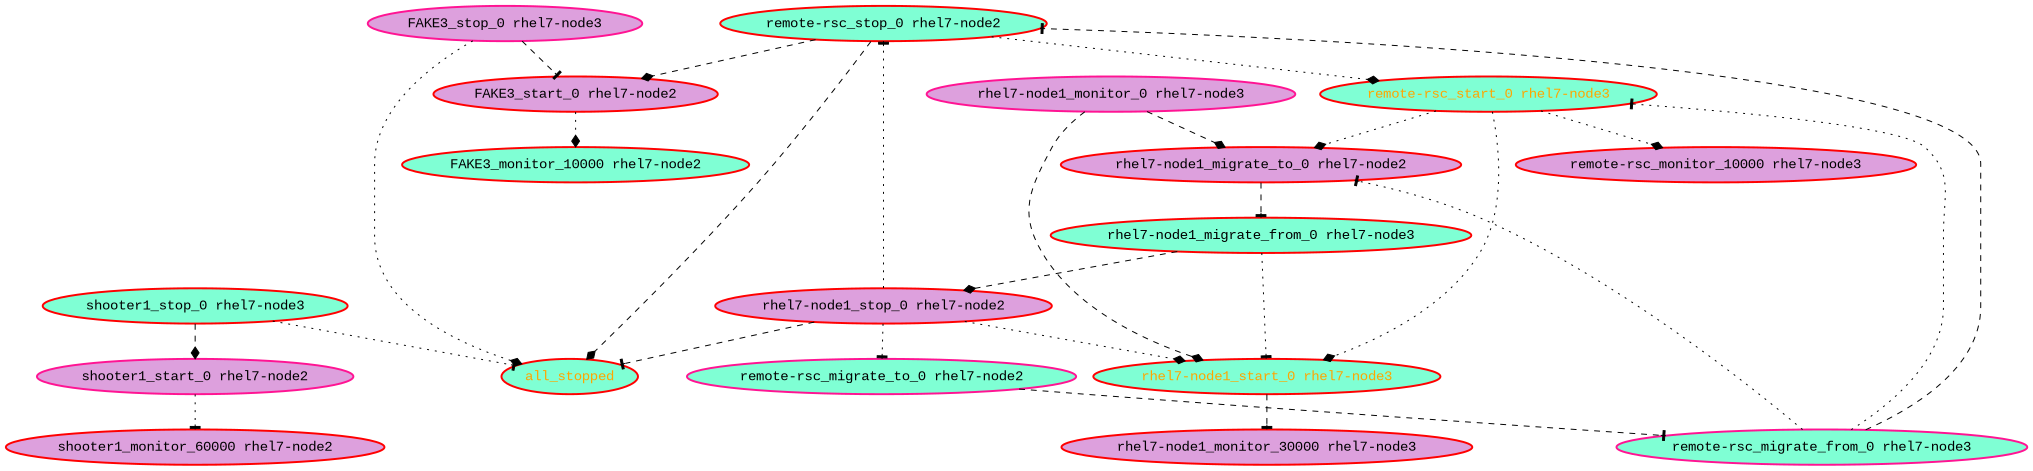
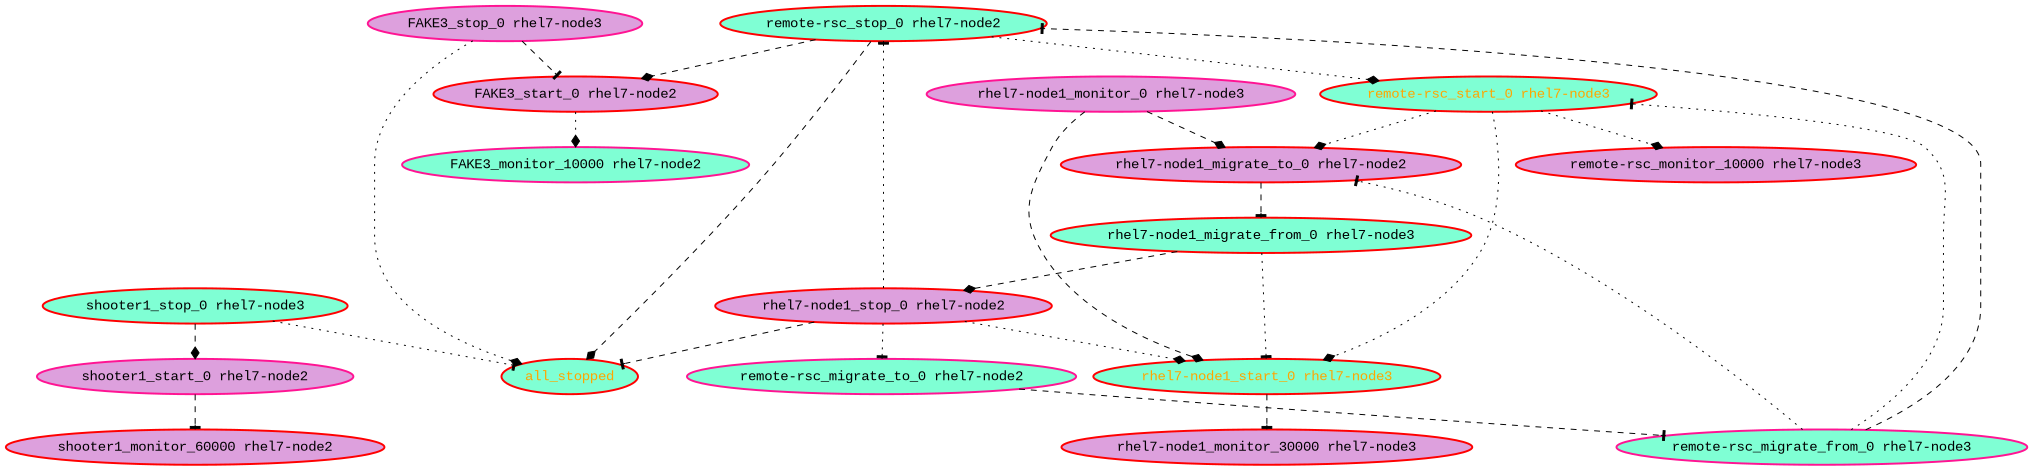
node "FAKE3_monitor_10000 rhel7-node2": color red -> deeppink
edge "shooter1_start_0 rhel7-node2" -> "shooter1_monitor_60000 rhel7-node2": style dotted -> dashed
